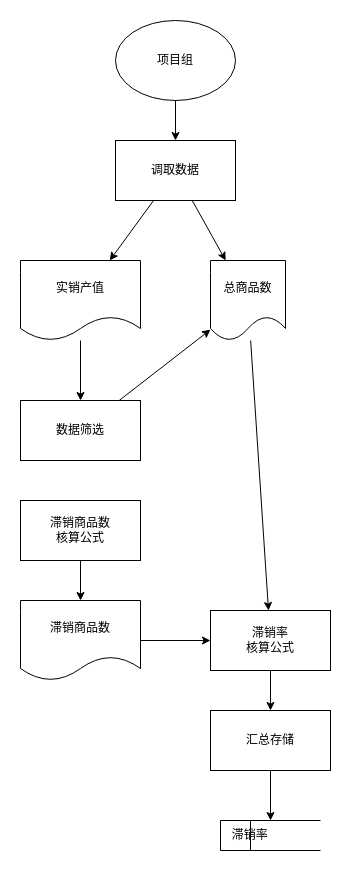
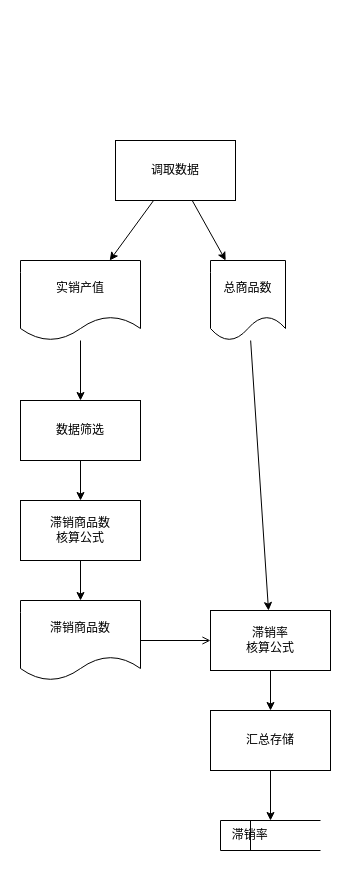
node "项目组": removed
edge "项目组" -> "调取数据": removed
edge "数据筛选" -> "总商品数": now "数据筛选" -> "滞销商品数 核算公式"
edge "滞销商品数" -> "滞销率 核算公式": arrowhead classic -> open
